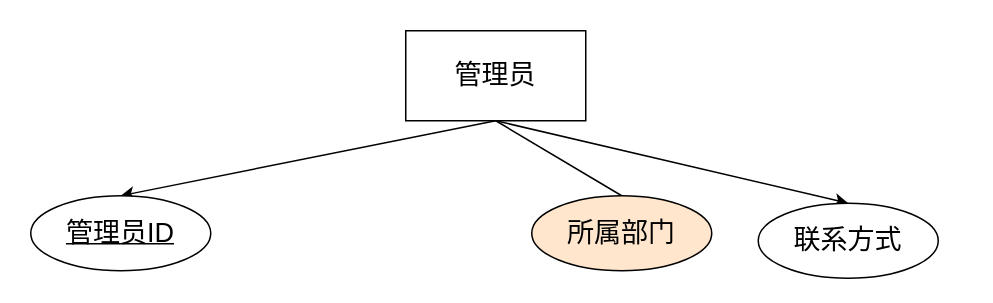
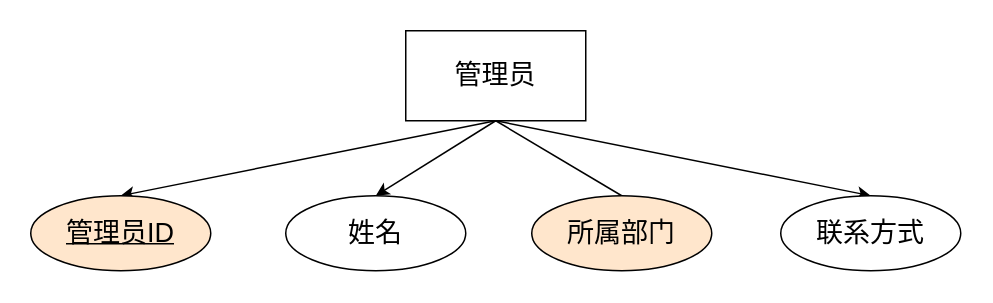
edge "管理员" -> "姓名": added
node "管理员ID": fillcolor #ffffff -> #ffe6cc
node "姓名": added
node "联系方式": moved (848, 241) -> (871, 233)
